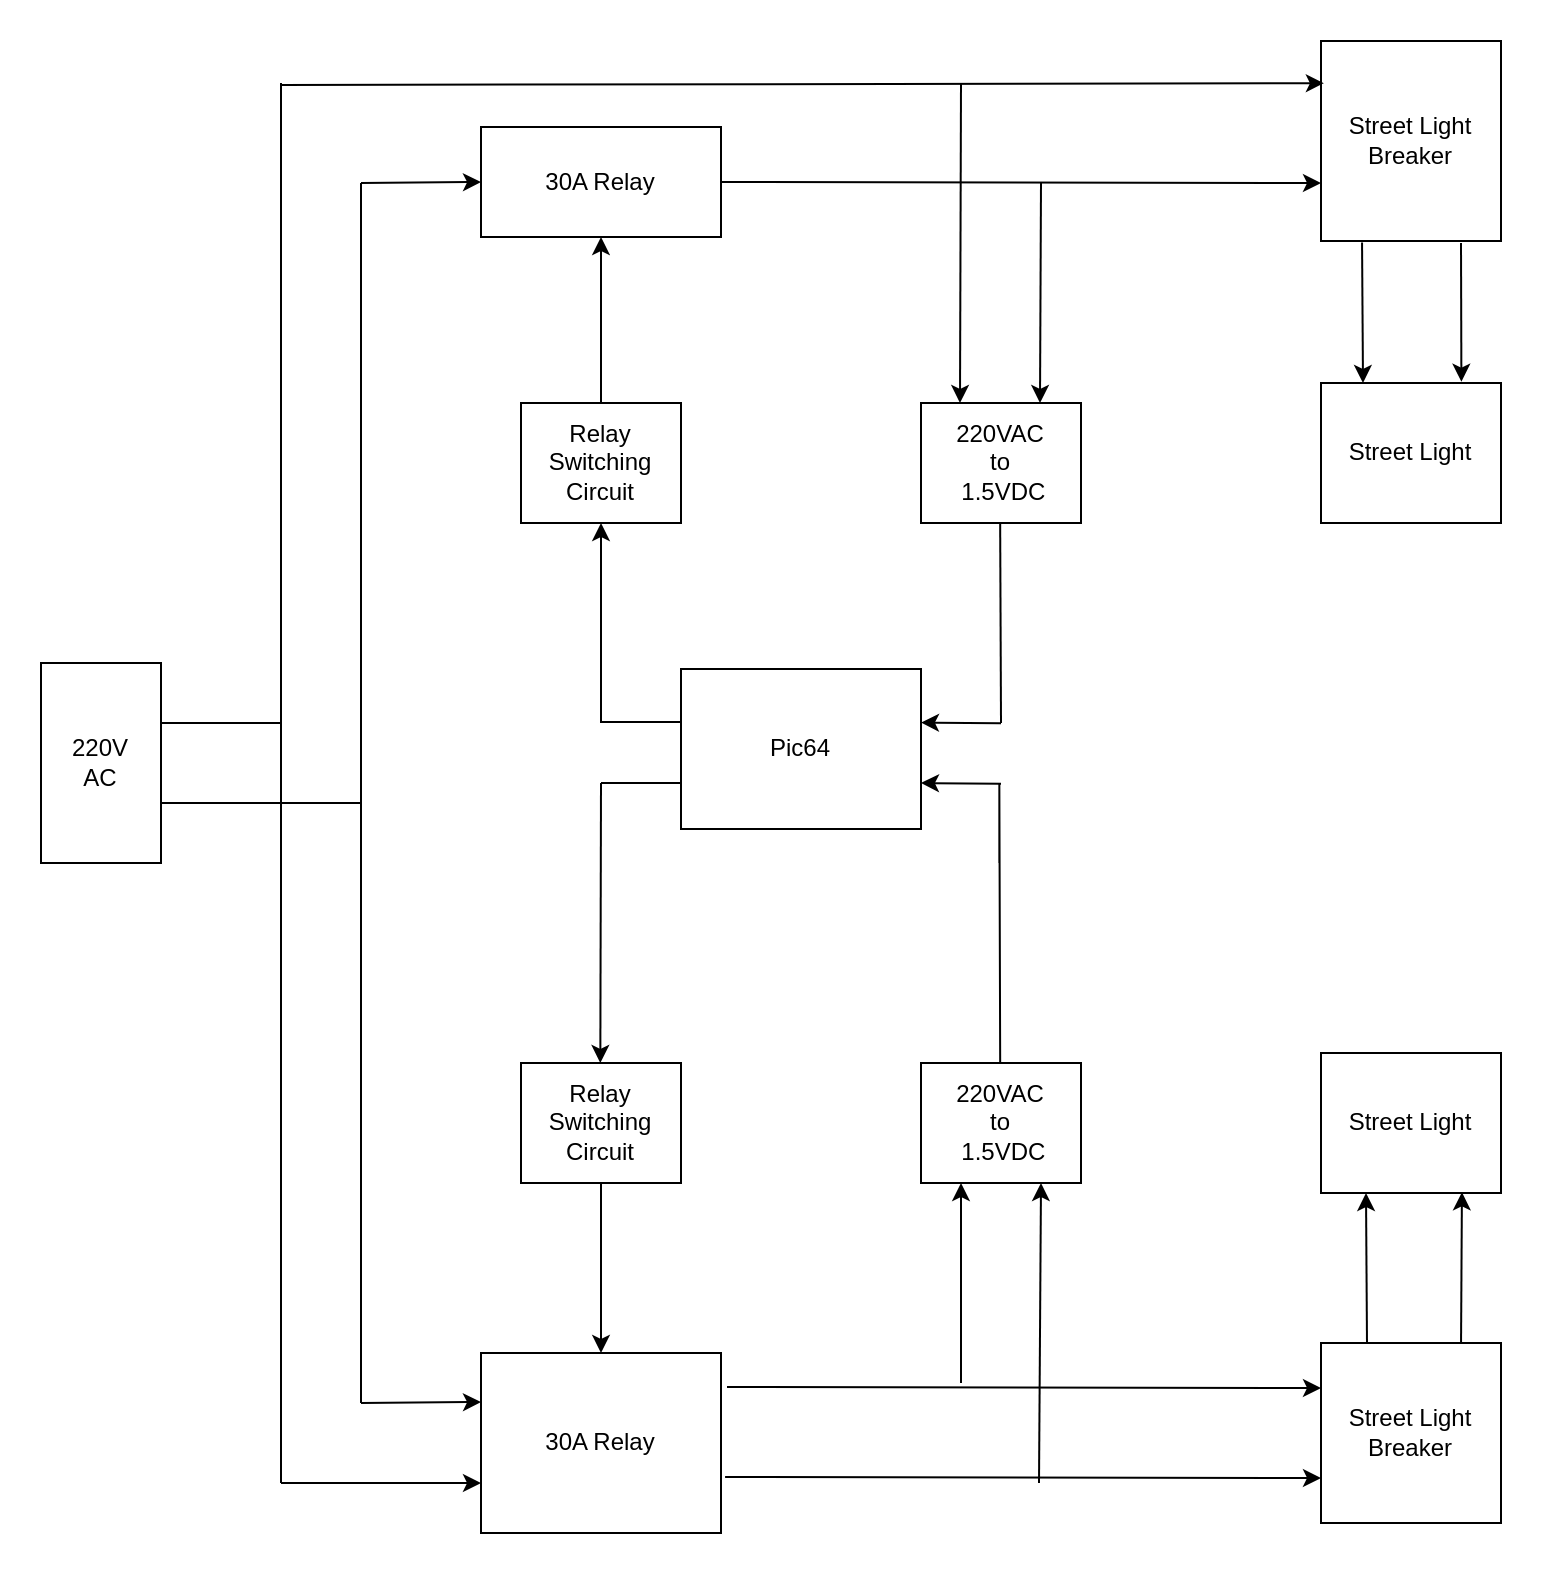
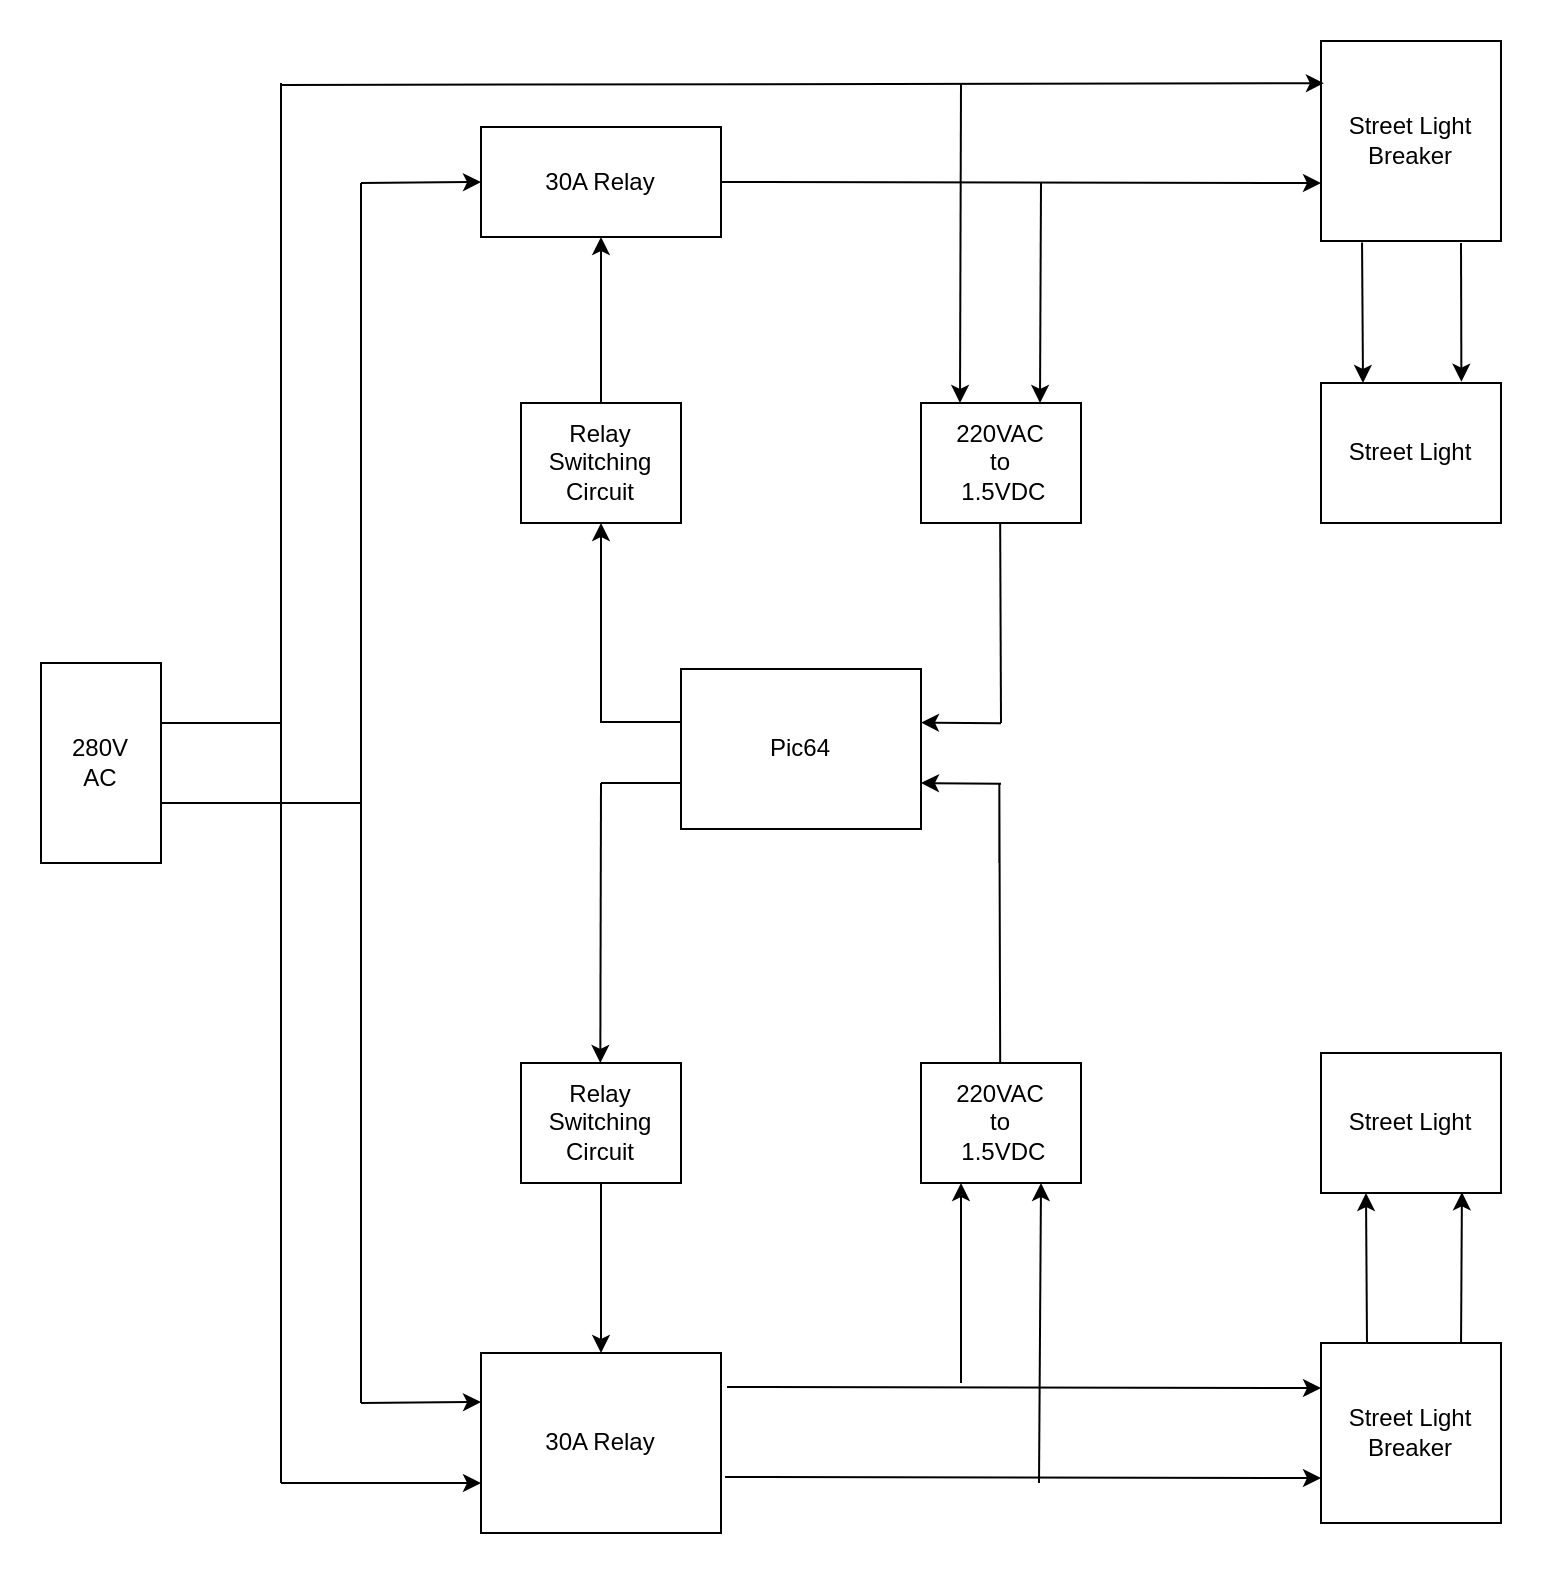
node "220V AC": label "220V AC" -> "280V AC"
